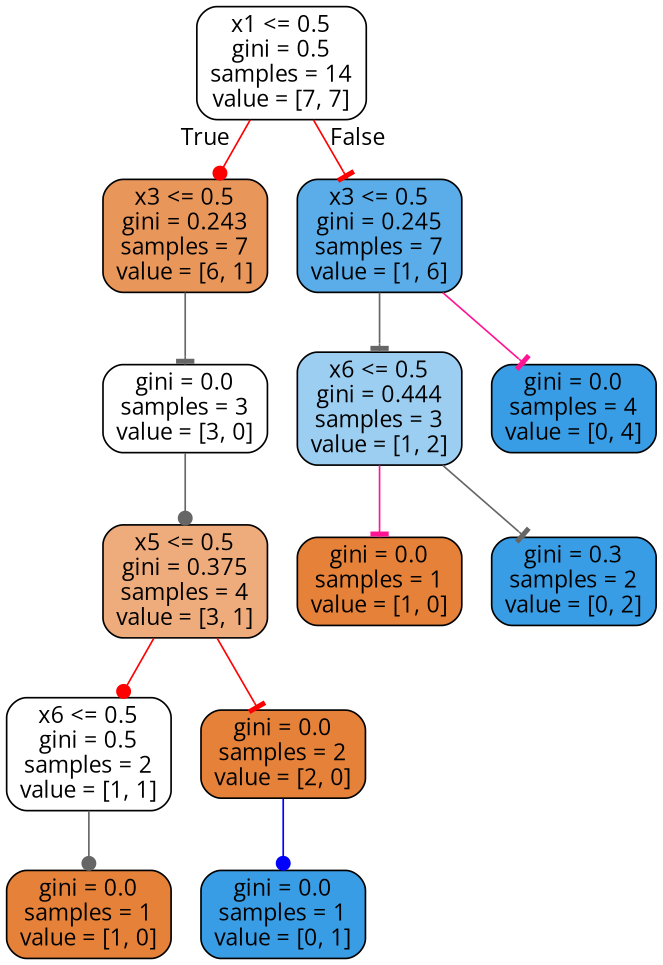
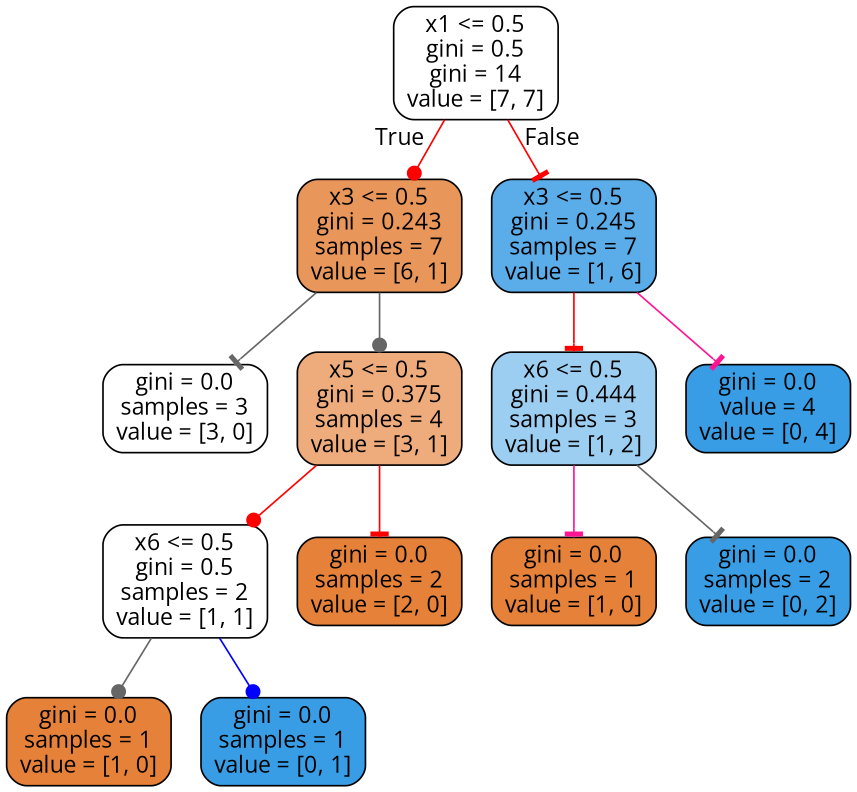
node "x1 <= 0.5 gini = 0.5 samples = 14 value = [7, 7]": label "x1 <= 0.5 gini = 0.5 samples = 14 value = [7, 7]" -> "x1 <= 0.5 gini = 0.5 gini = 14 value = [7, 7]"
edge "x3 <= 0.5 gini = 0.245 samples = 7 value = [1, 6]" -> "x6 <= 0.5 gini = 0.444 samples = 3 value = [1, 2]": color gray40 -> red
node "gini = 0.0 samples = 4 value = [0, 4]": label "gini = 0.0 samples = 4 value = [0, 4]" -> "gini = 0.0 value = 4 value = [0, 4]"
edge "gini = 0.0 samples = 3 value = [3, 0]" -> "x5 <= 0.5 gini = 0.375 samples = 4 value = [3, 1]": now "x3 <= 0.5 gini = 0.243 samples = 7 value = [6, 1]" -> "x5 <= 0.5 gini = 0.375 samples = 4 value = [3, 1]"
node "gini = 0.3 samples = 2 value = [0, 2]": label "gini = 0.3 samples = 2 value = [0, 2]" -> "gini = 0.0 samples = 2 value = [0, 2]"
edge "gini = 0.0 samples = 2 value = [2, 0]" -> "gini = 0.0 samples = 1 value = [0, 1]": now "x6 <= 0.5 gini = 0.5 samples = 2 value = [1, 1]" -> "gini = 0.0 samples = 1 value = [0, 1]"
